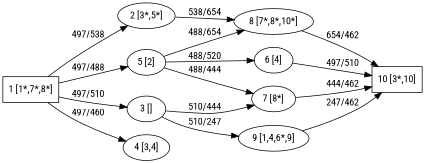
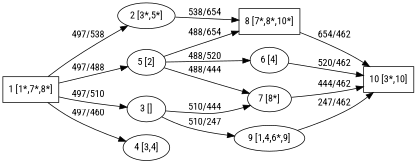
node "8 [7*,8*,10*]": shape ellipse -> box
edge "6 [4]" -> "10 [3*,10]": label "497/510" -> "520/462"
